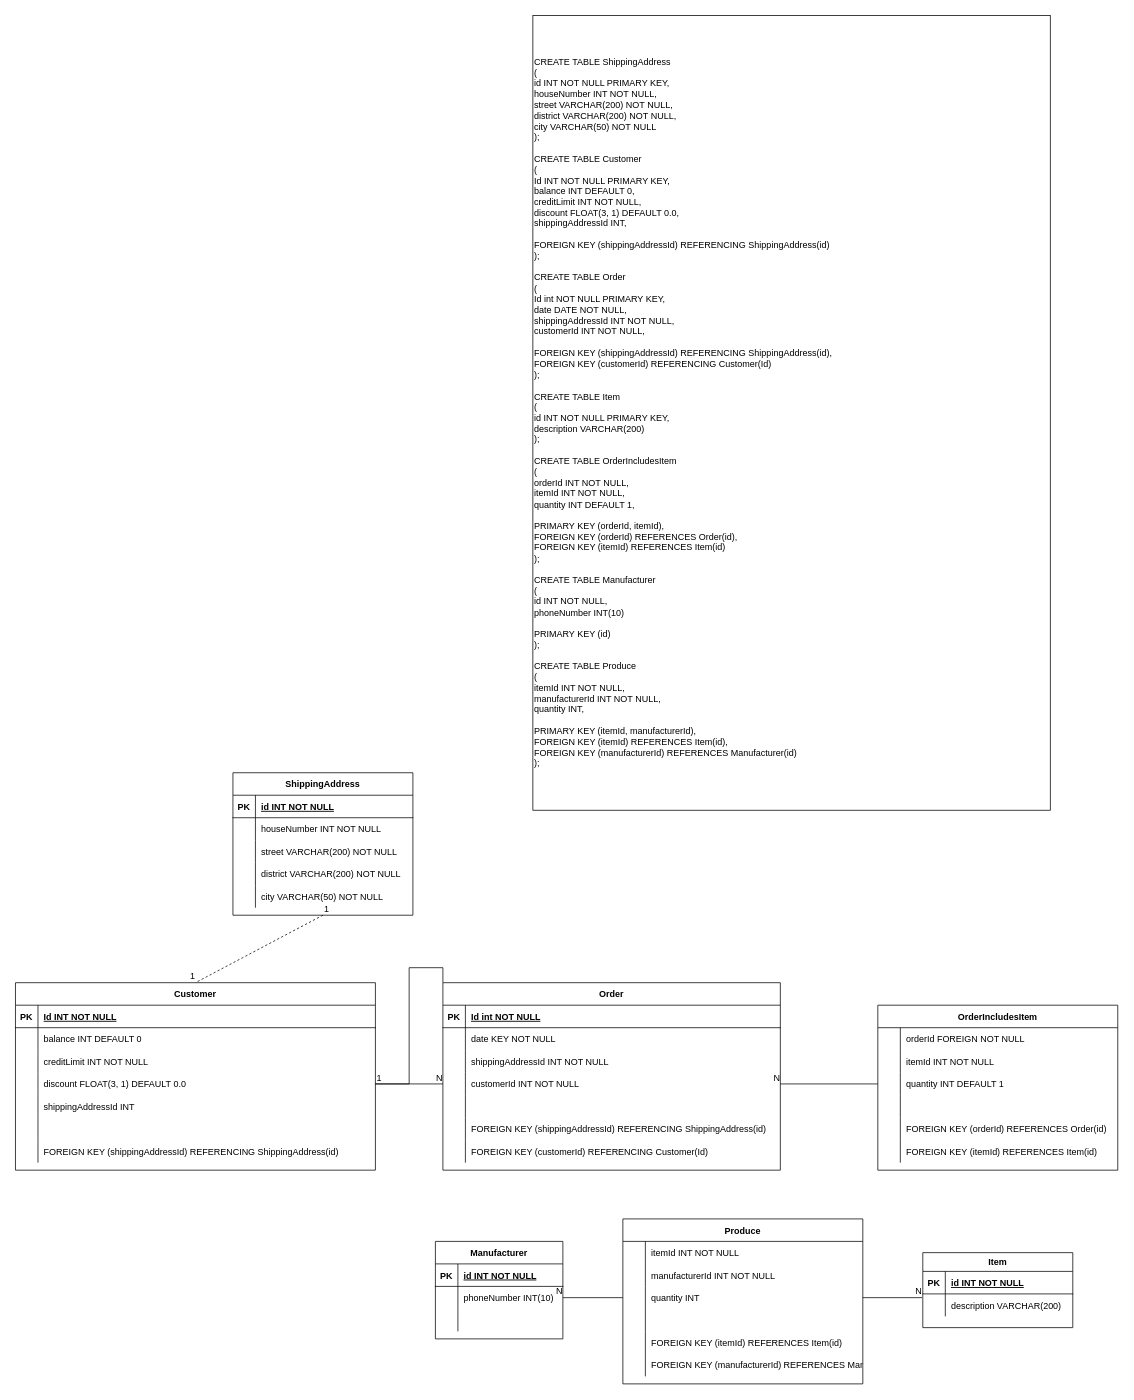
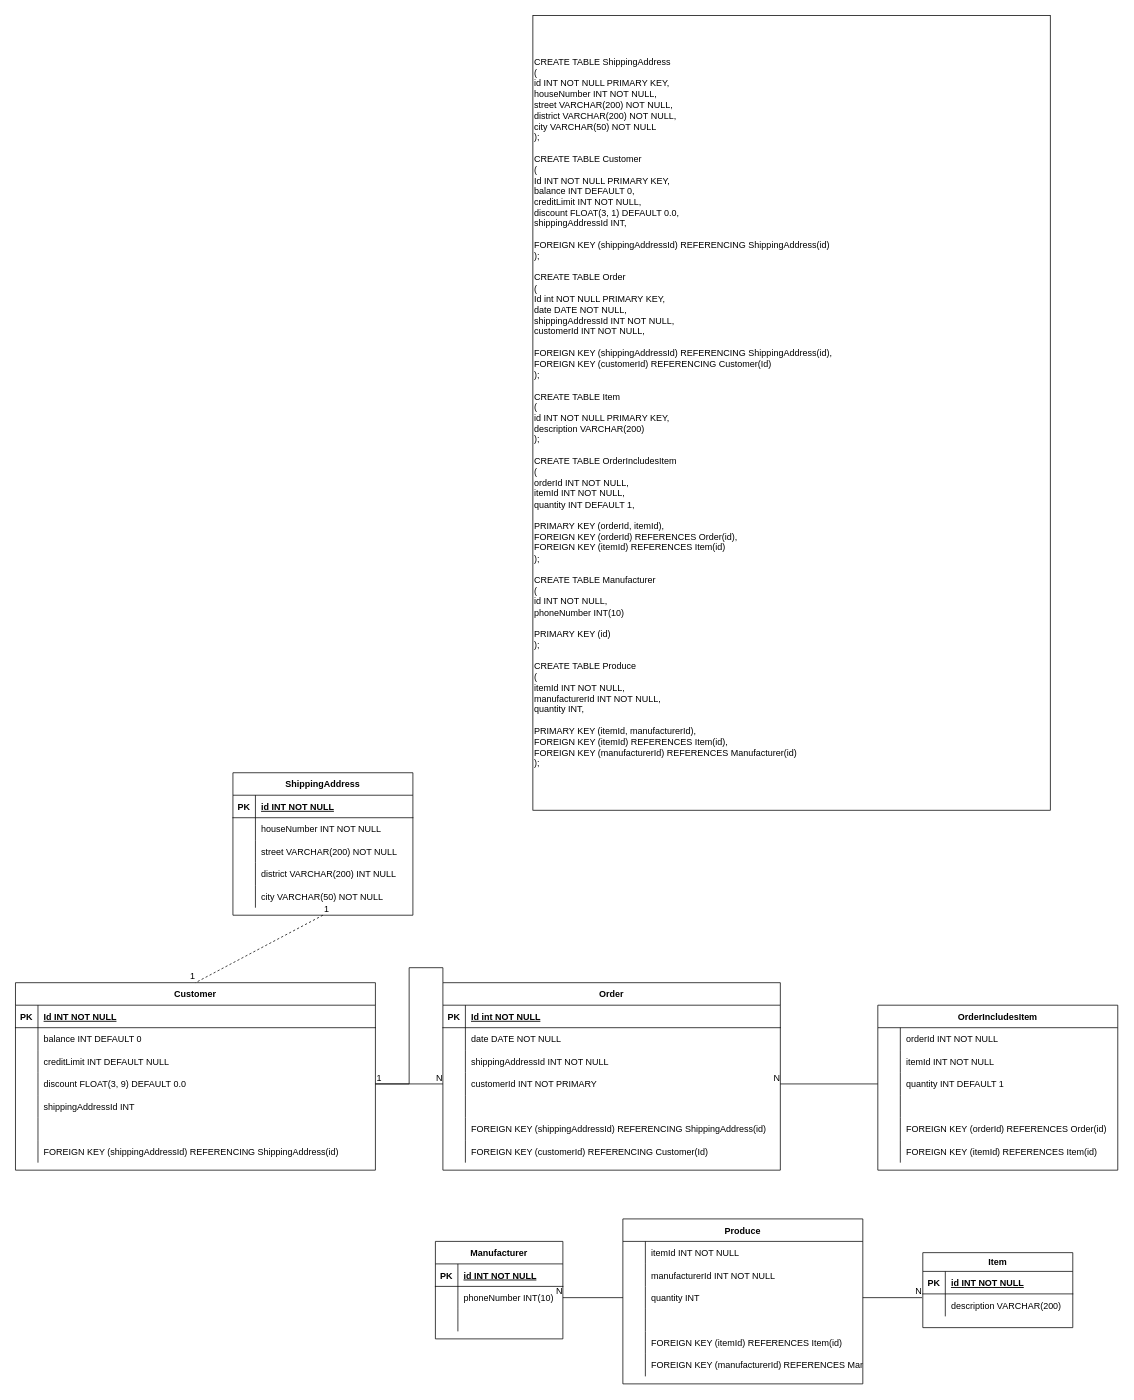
node "district VARCHAR(200) NOT NULL": label "district VARCHAR(200) NOT NULL" -> "district VARCHAR(200) INT NULL"
node "date KEY NOT NULL": label "date KEY NOT NULL" -> "date DATE NOT NULL"
node "orderId FOREIGN NOT NULL": label "orderId FOREIGN NOT NULL" -> "orderId INT NOT NULL"
node "creditLimit INT NOT NULL": label "creditLimit INT NOT NULL" -> "creditLimit INT DEFAULT NULL"
node "discount FLOAT(3, 1) DEFAULT 0.0": label "discount FLOAT(3, 1) DEFAULT 0.0" -> "discount FLOAT(3, 9) DEFAULT 0.0"
node "customerId INT NOT NULL": label "customerId INT NOT NULL" -> "customerId INT NOT PRIMARY"
